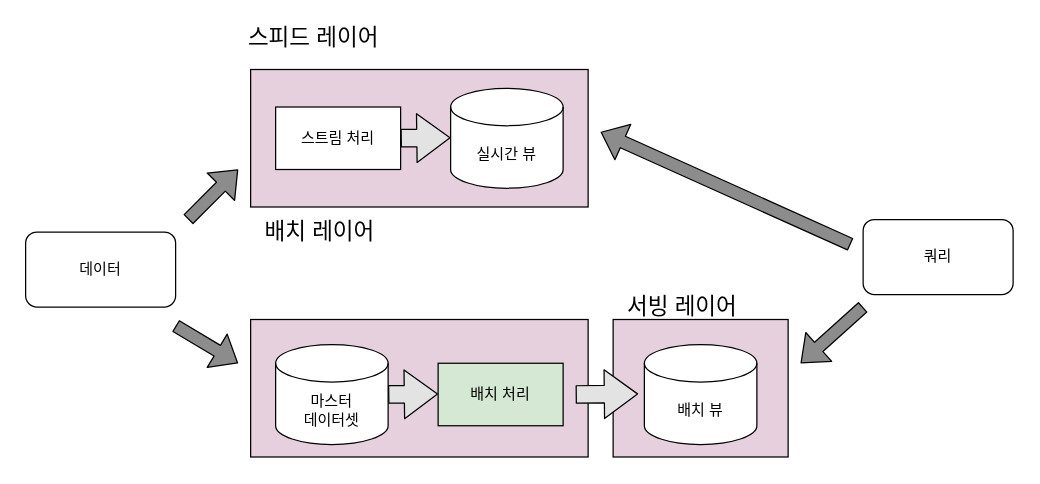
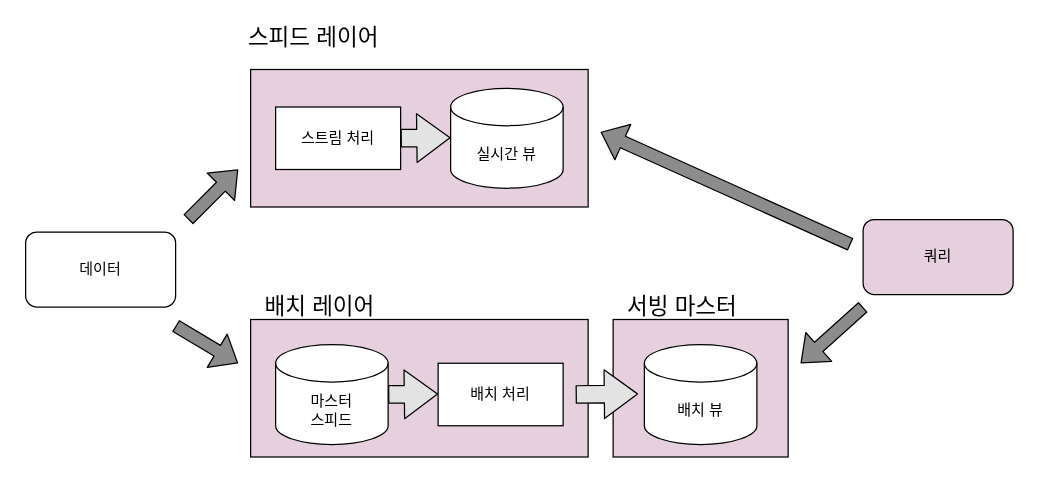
node "배치 레이어": moved (319, 232) -> (319, 307)
node "쿼리": fillcolor #ffffff -> #e6d0de
node "서빙 레이어": label "서빙 레이어" -> "서빙 마스터"
node "배치 처리": fillcolor #d5e8d4 -> #ffffff
node "마스터 데이터셋": label "마스터 데이터셋" -> "마스터 스피드"
